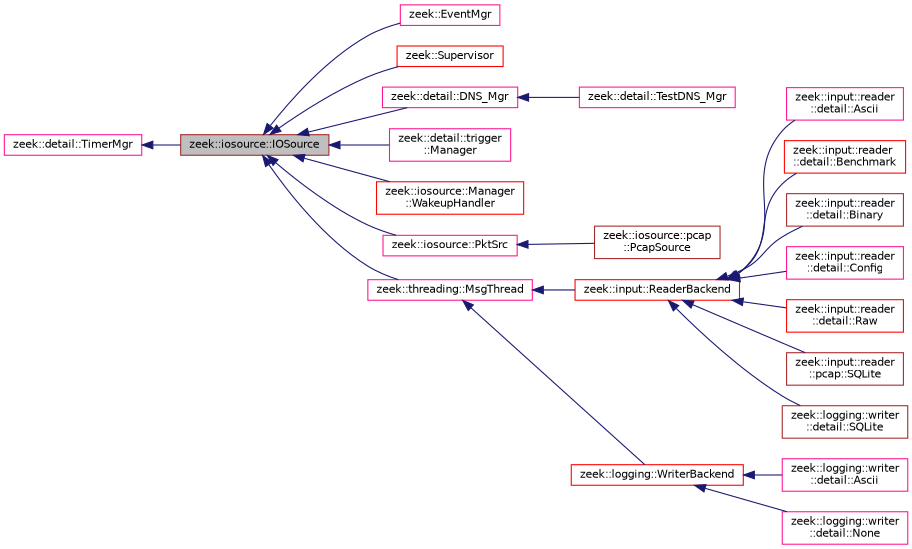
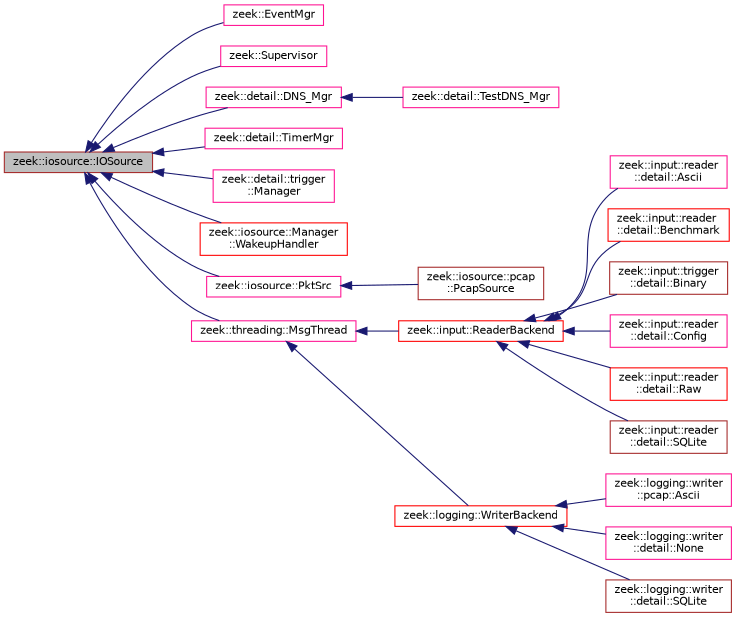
node "zeek::Supervisor": color red -> deeppink
edge "zeek::iosource::IOSource" -> "zeek::detail::TimerMgr": reversed
node "zeek::input::reader ::detail::Binary": label "zeek::input::reader ::detail::Binary" -> "zeek::input::trigger ::detail::Binary"
edge "zeek::logging::writer ::detail::SQLite" -> "zeek::input::ReaderBackend": now "zeek::logging::writer ::detail::SQLite" -> "zeek::logging::WriterBackend"
node "zeek::input::reader ::pcap::SQLite": label "zeek::input::reader ::pcap::SQLite" -> "zeek::input::reader ::detail::SQLite"
node "zeek::logging::writer ::detail::Ascii": label "zeek::logging::writer ::detail::Ascii" -> "zeek::logging::writer ::pcap::Ascii"
